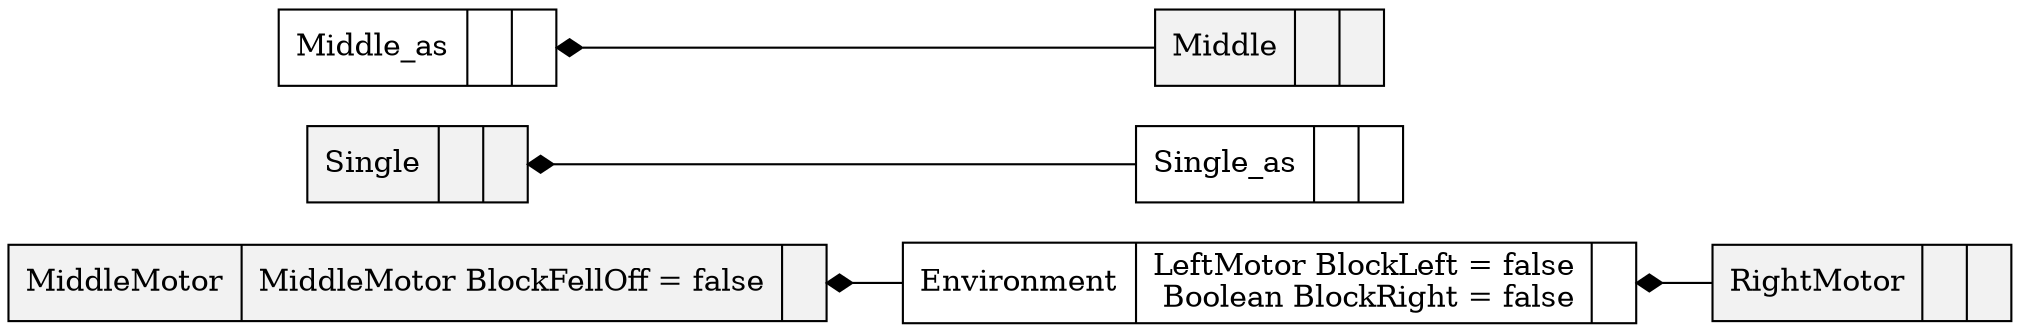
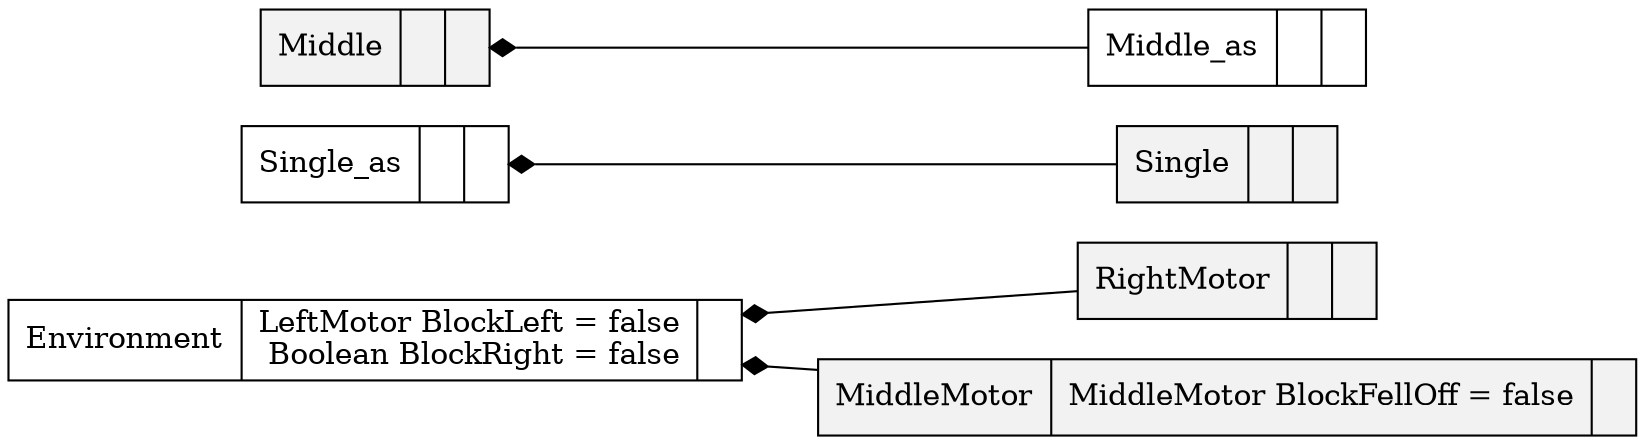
edge "Middle" -> "Middle_as": reversed
edge "Single_as" -> "Single": reversed
edge "Environment" -> "MiddleMotor": reversed
